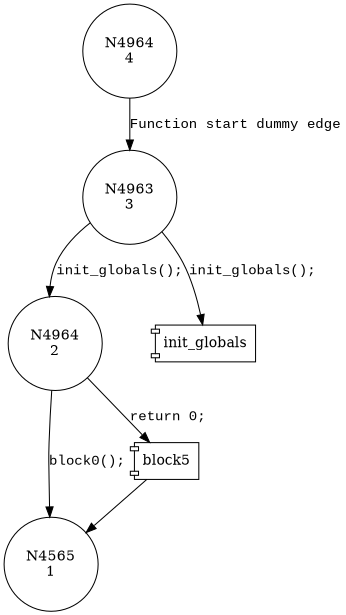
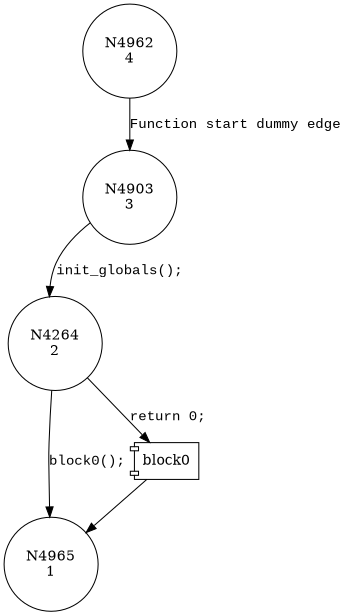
node "N4964 4": label "N4964 4" -> "N4962 4"
node "N4963 3": label "N4963 3" -> "N4903 3"
node "N4964 2": label "N4964 2" -> "N4264 2"
node "init_globals": removed
node "block5": label "block5" -> "block0"
node "N4565 1": label "N4565 1" -> "N4965 1"
